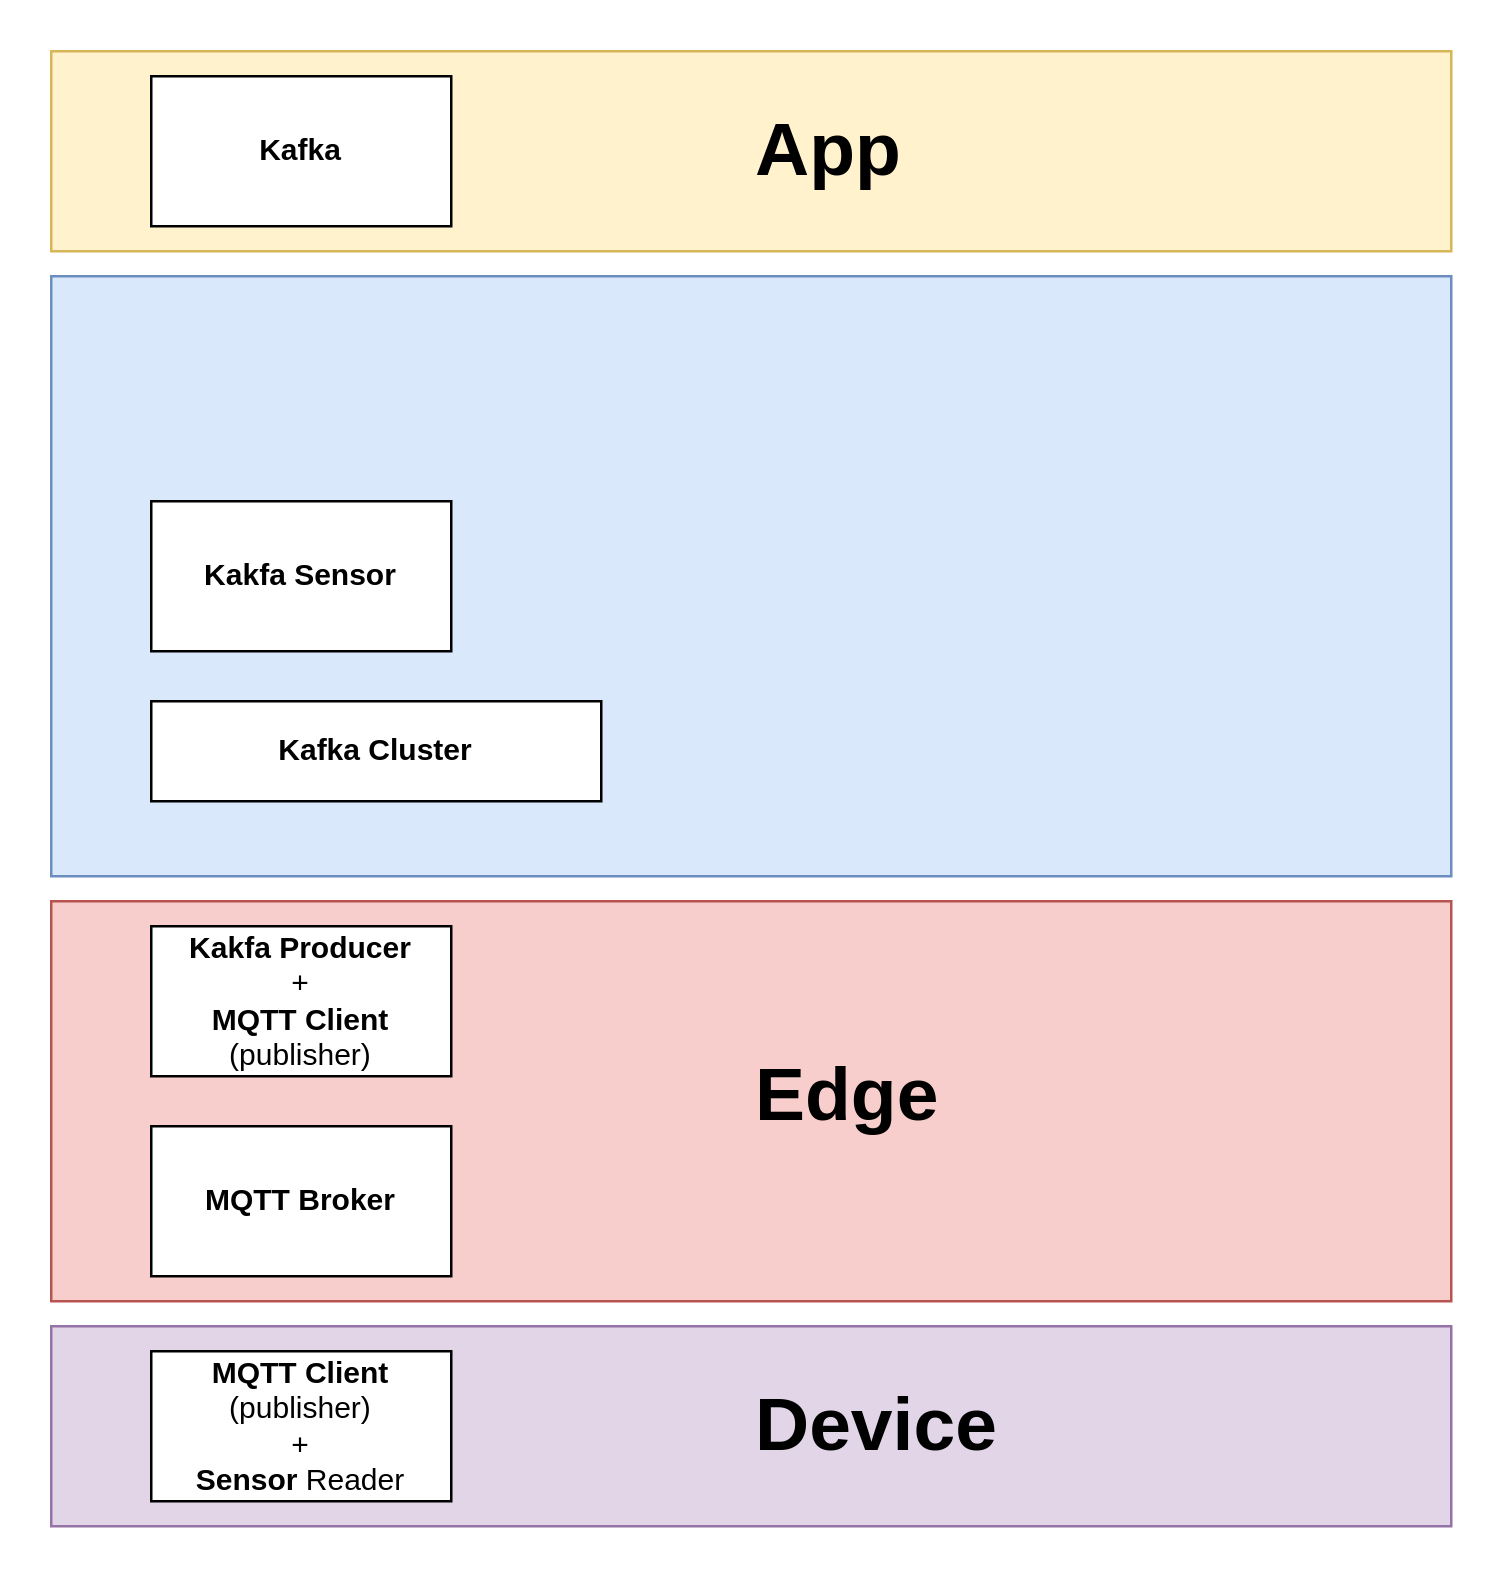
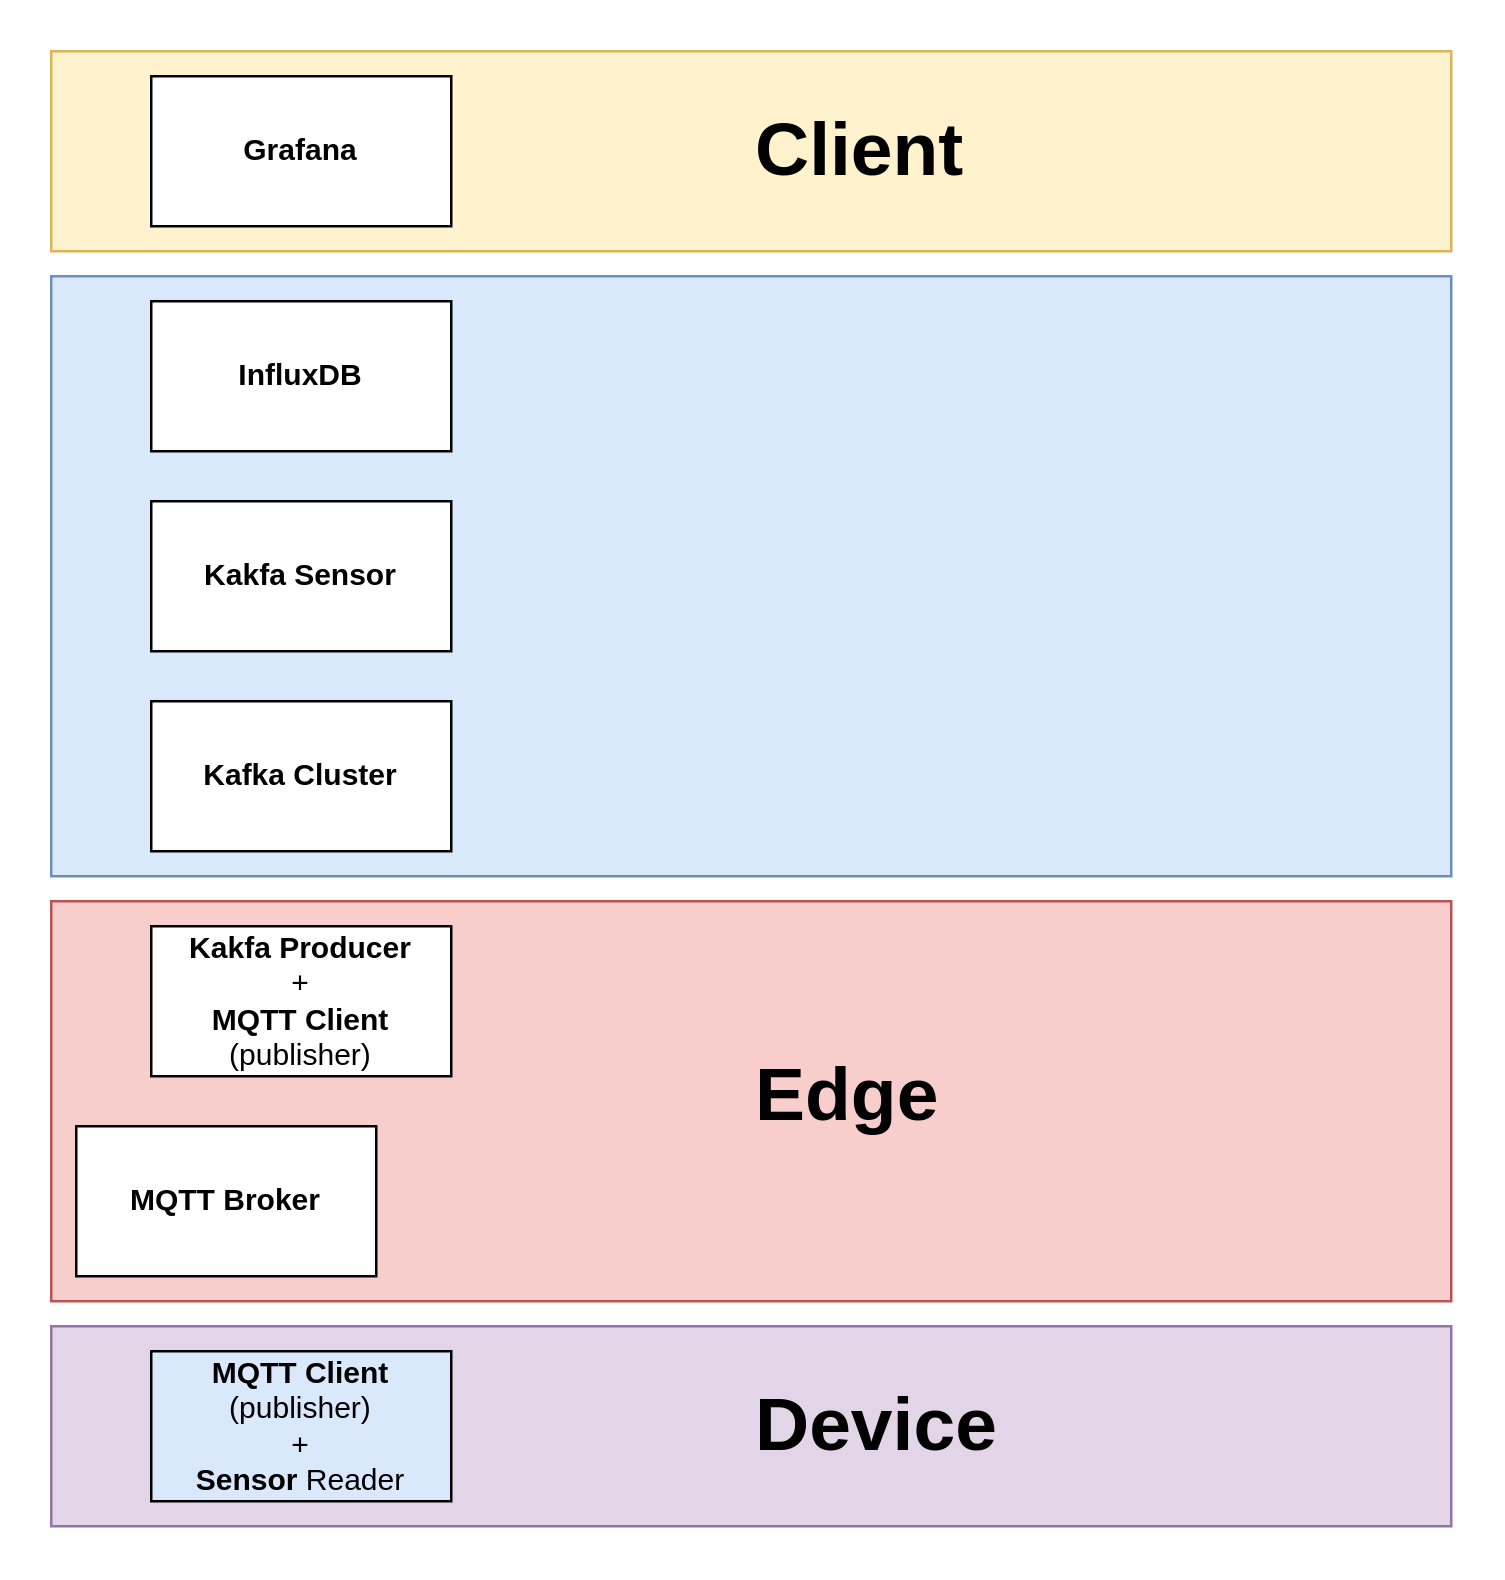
node "App": label "App" -> "Client"
node "Kafka": label "Kafka" -> "Grafana"
node "InfluxDB": added
node "Kafka Cluster": size 450x100 -> 300x150
node "MQTT Broker": moved (301, 1201) -> (226, 1201)
node "MQTT Client (publisher) + Sensor Reader": fillcolor #ffffff -> #dae8fc
